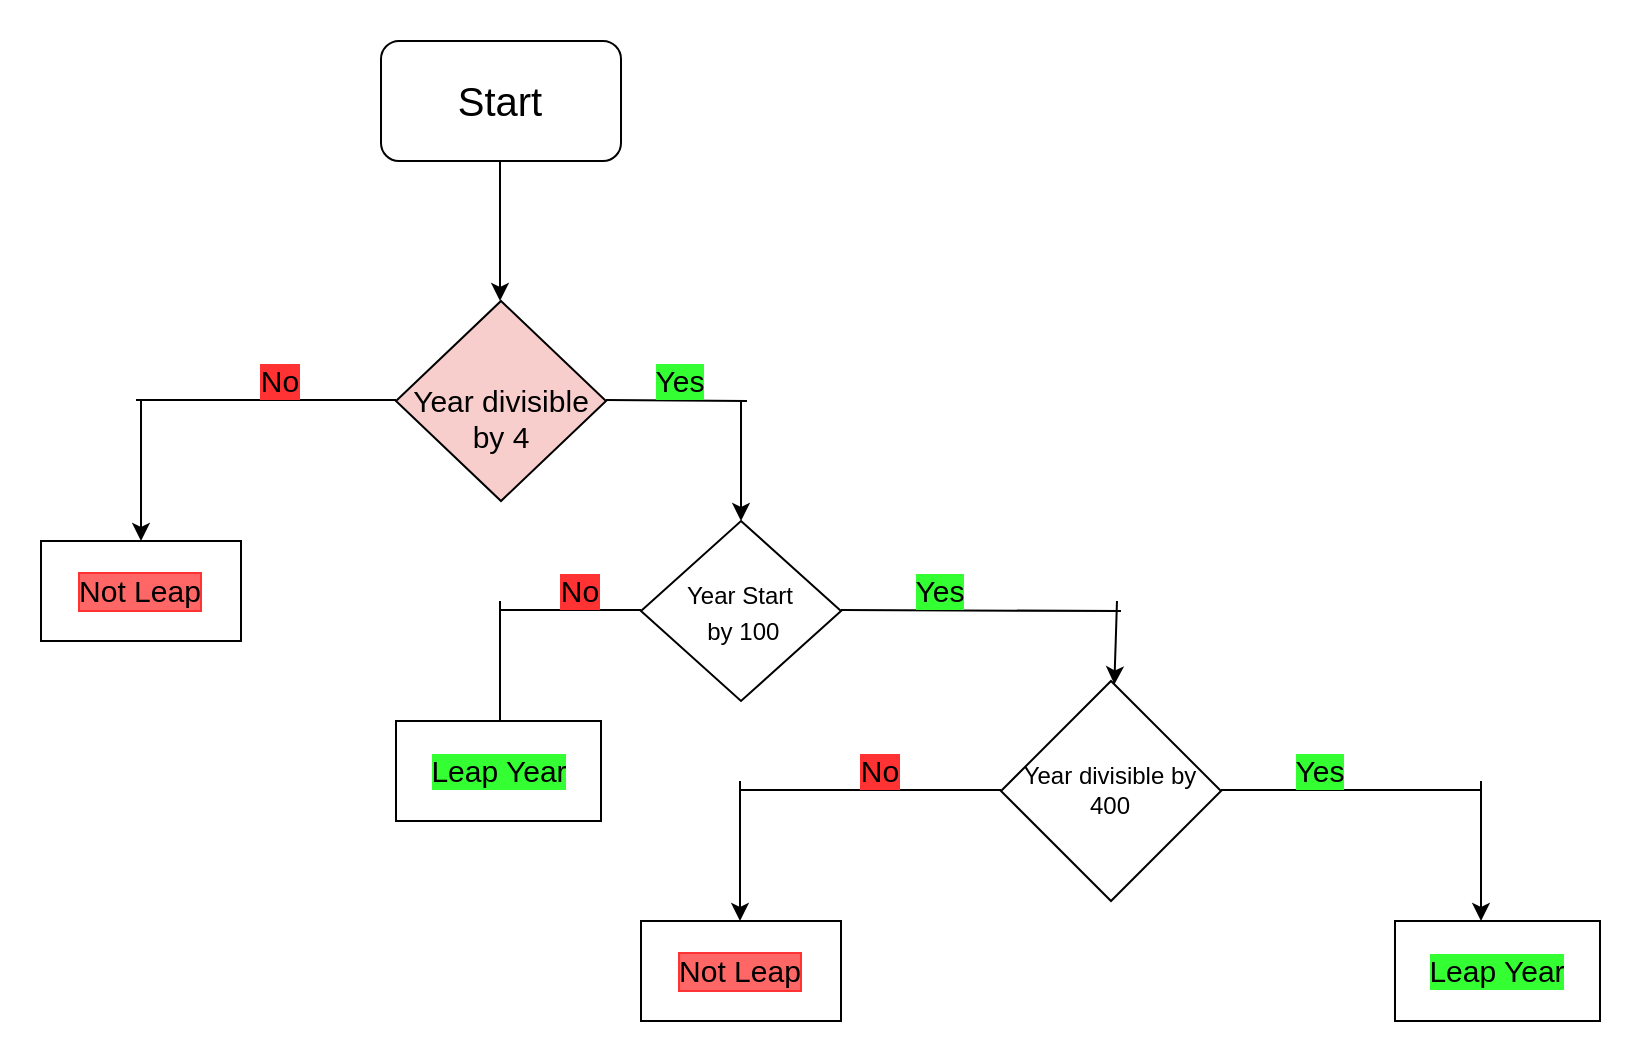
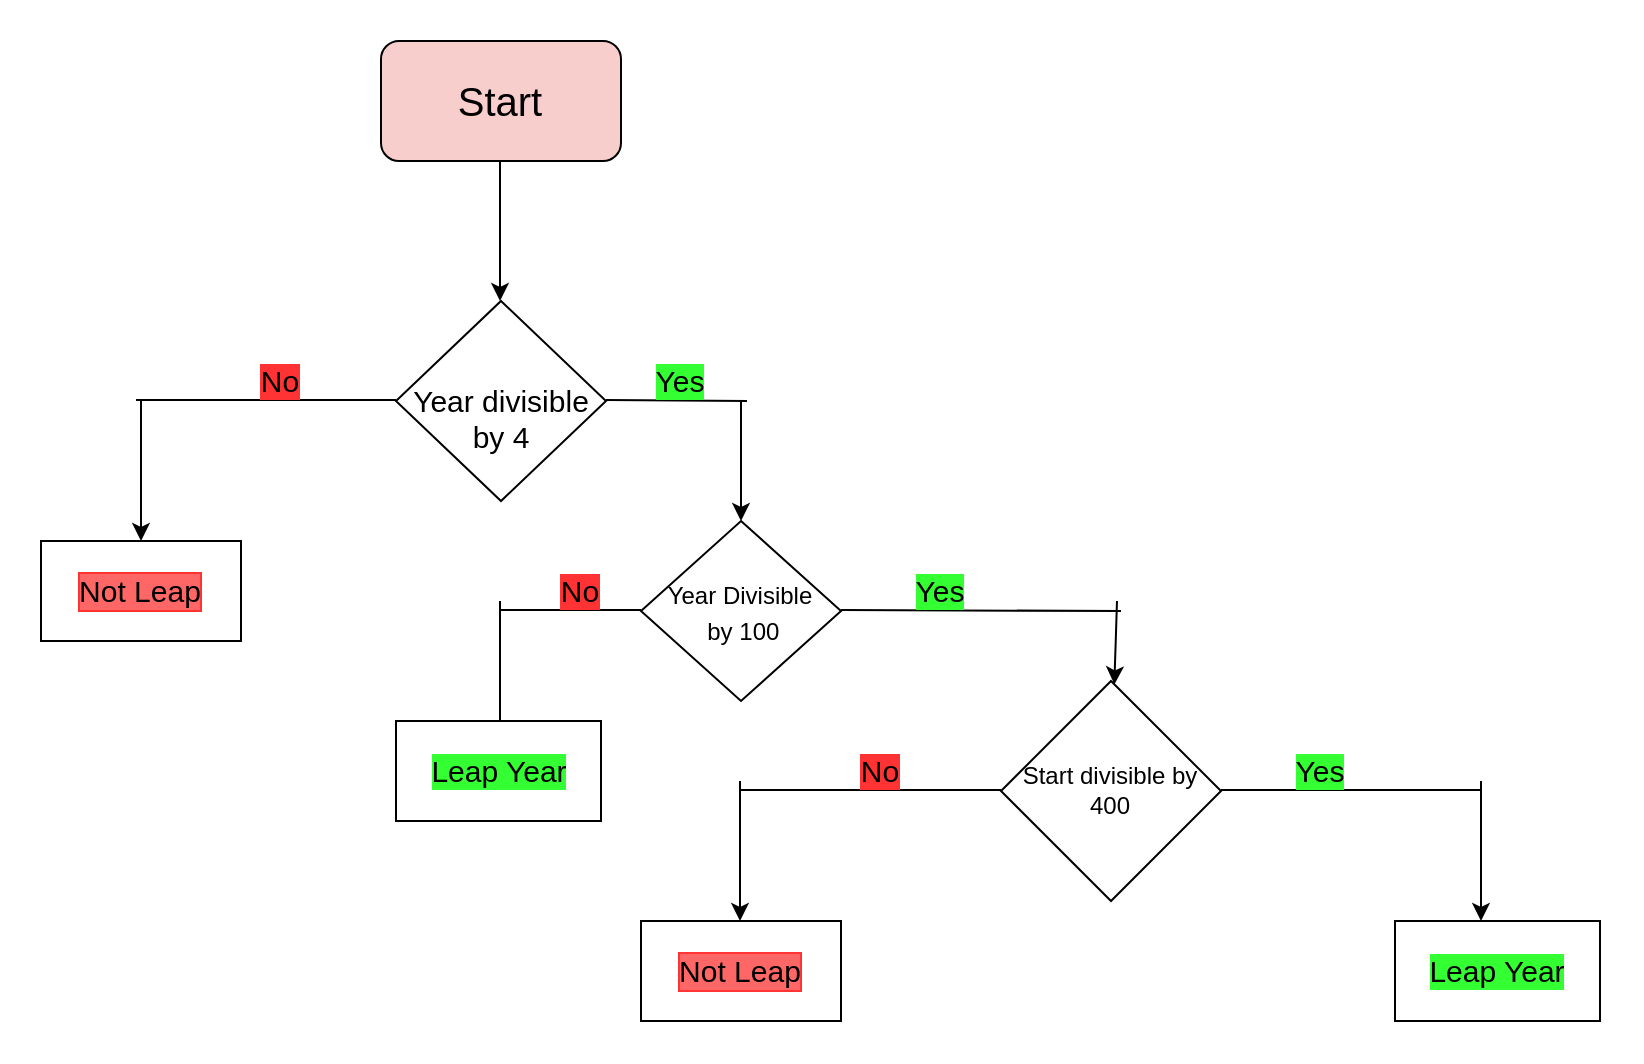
node "Start": fillcolor #ffffff -> #f8cecc
node "Year divisible by 4": fillcolor #f8cecc -> #ffffff
node "Year Start by 100": label "Year Start by 100" -> "Year Divisible by 100"
node "Year divisible by 400": label "Year divisible by 400" -> "Start divisible by 400"
